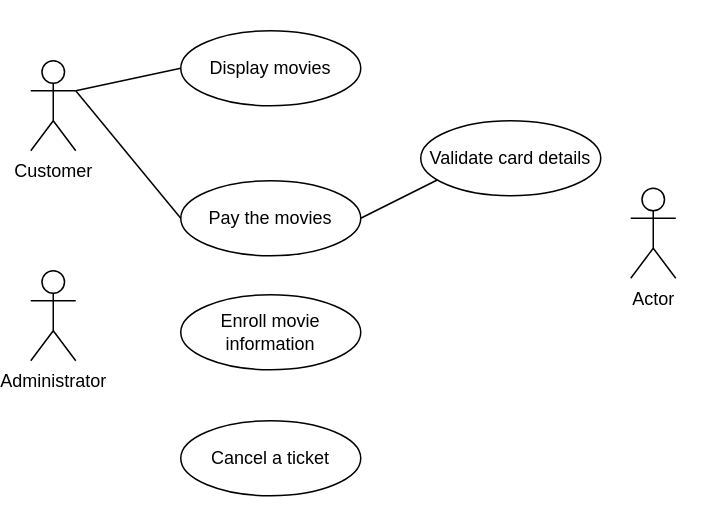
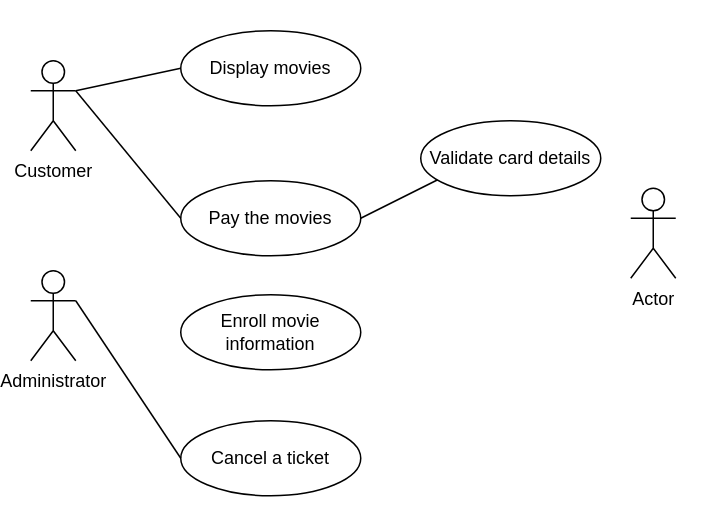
edge "Administrator" -- "Cancel a ticket": added
